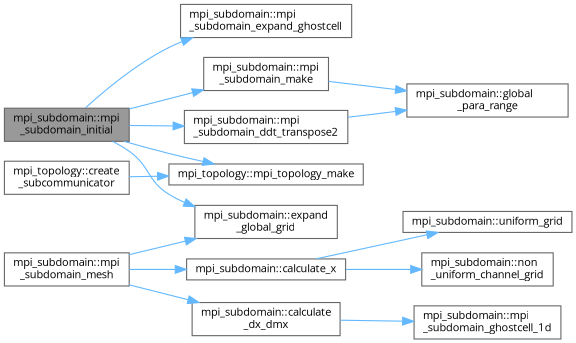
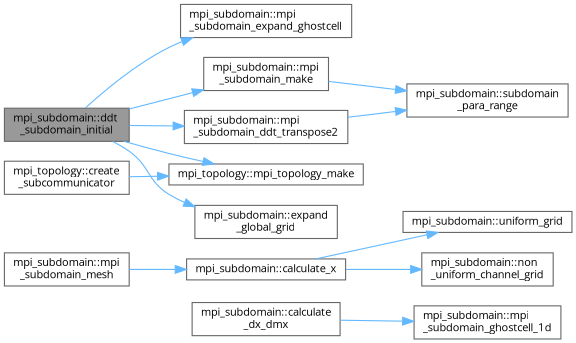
node "mpi_subdomain::global _para_range": label "mpi_subdomain::global _para_range" -> "mpi_subdomain::subdomain _para_range"
node "mpi_subdomain::mpi _subdomain_initial": label "mpi_subdomain::mpi _subdomain_initial" -> "mpi_subdomain::ddt _subdomain_initial"
edge "mpi_subdomain::mpi _subdomain_mesh" -> "mpi_subdomain::expand _global_grid": removed
edge "mpi_subdomain::mpi _subdomain_mesh" -> "mpi_subdomain::calculate _dx_dmx": removed
